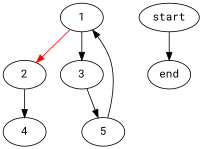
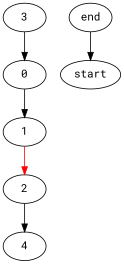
edge "1" -> "3": removed
edge "start" -> "end": reversed
node "5": label "5" -> "0"
